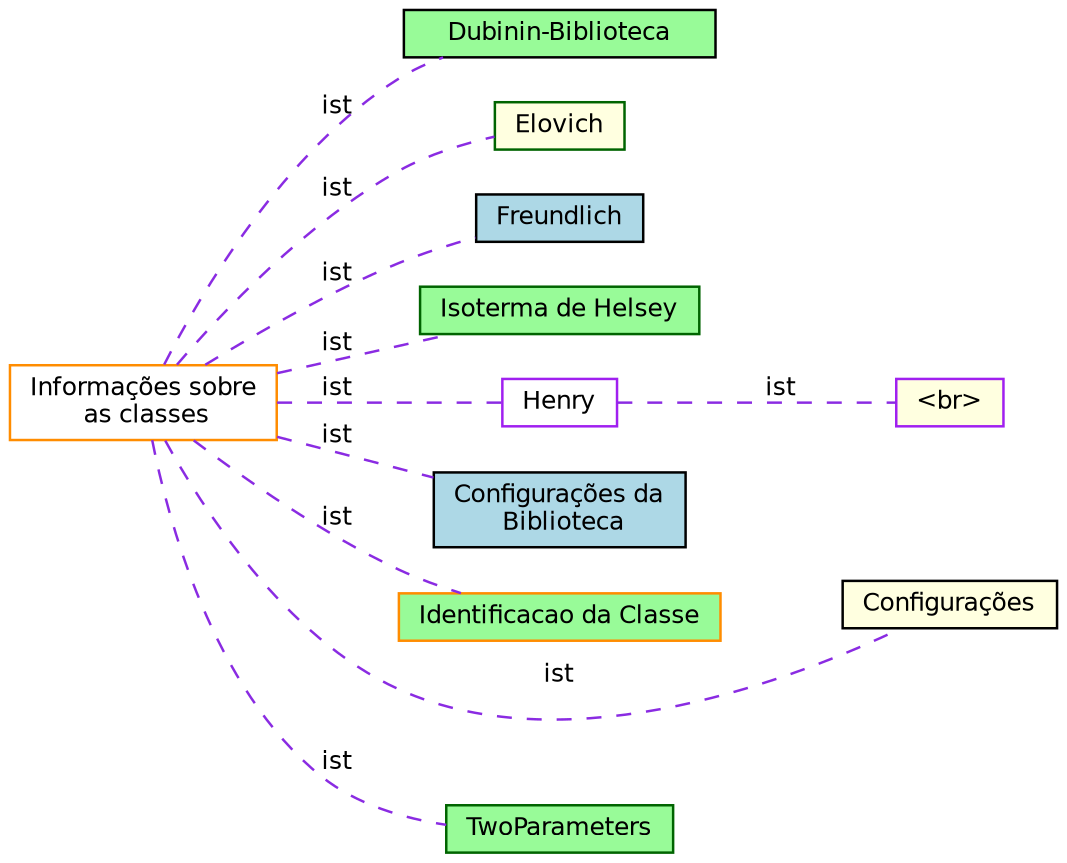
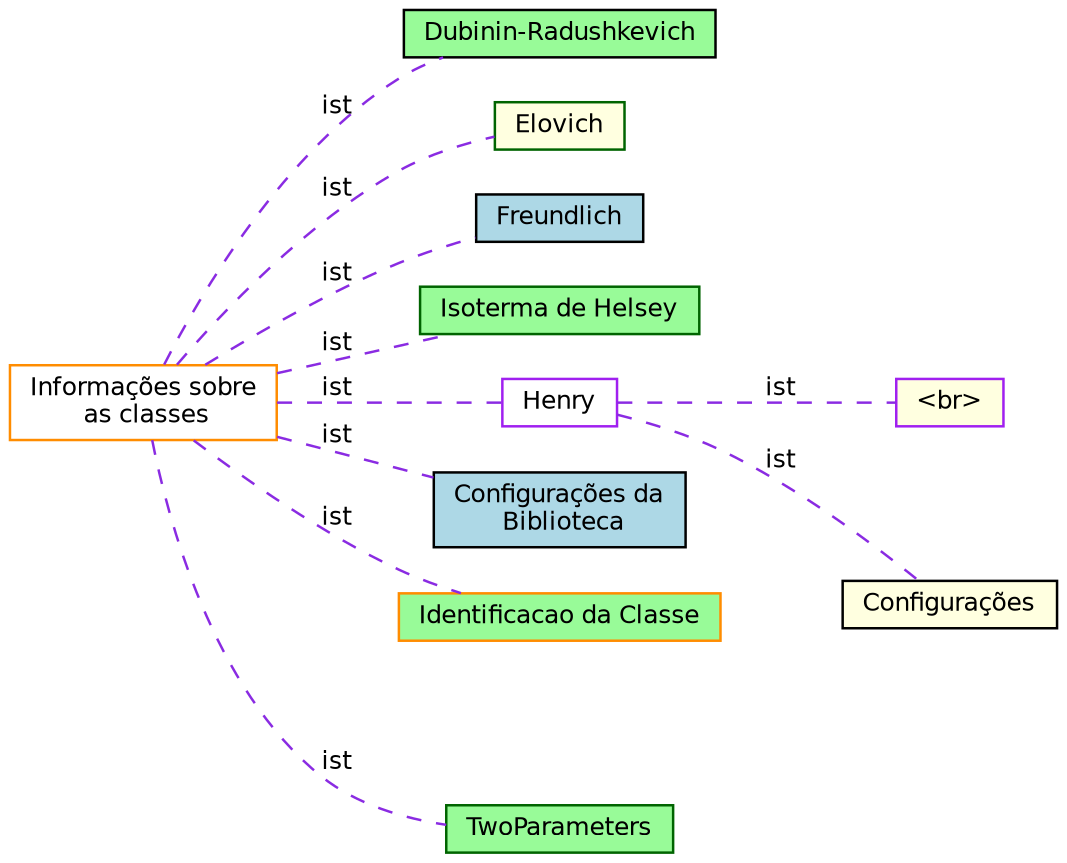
node "Dubinin-Biblioteca": label "Dubinin-Biblioteca" -> "Dubinin-Radushkevich"
edge "Informações sobre as classes" -- "Configurações": now "Henry" -- "Configurações"
